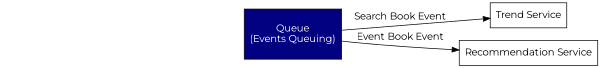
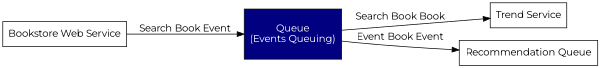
edge "Queue (Events Queuing)" -> "Trend Service": label "Search Book Event" -> "Search Book Book"
node "Bookstore Web Service": added
node "Recommendation Service": label "Recommendation Service" -> "Recommendation Queue"
